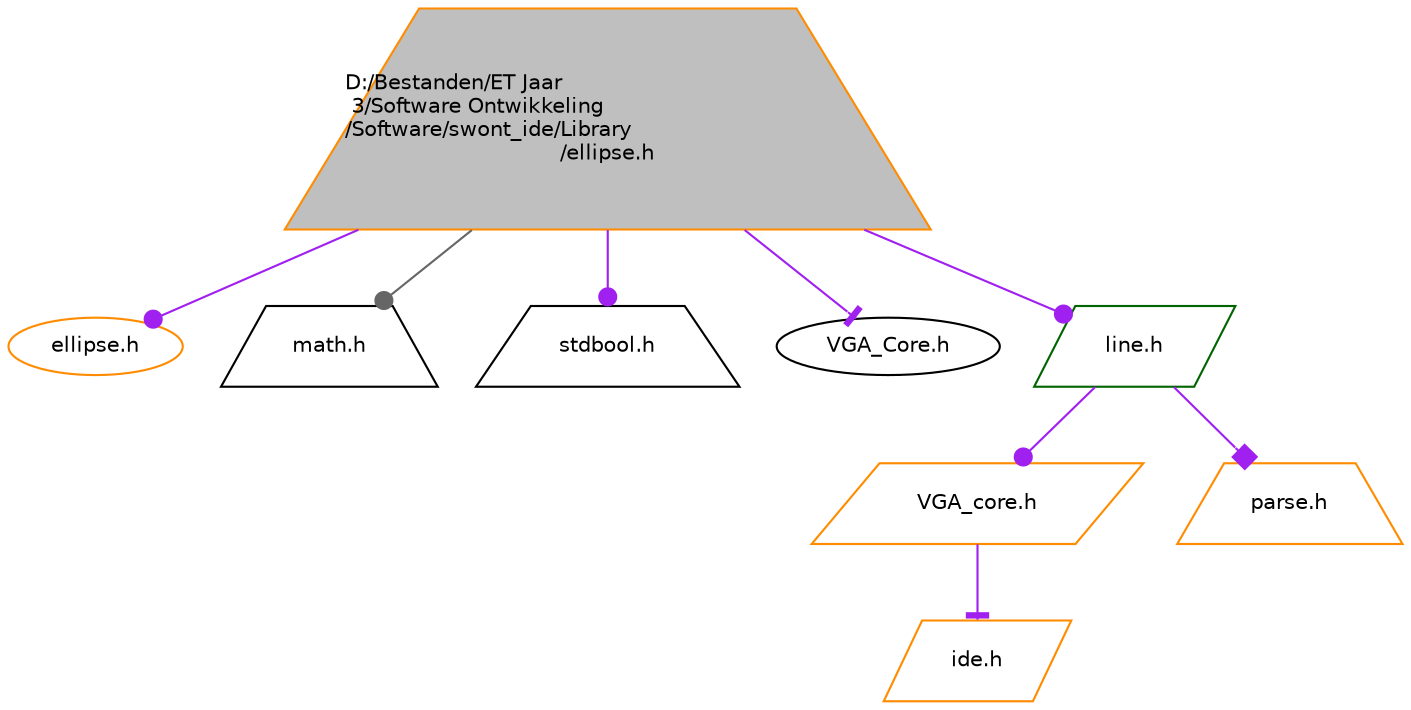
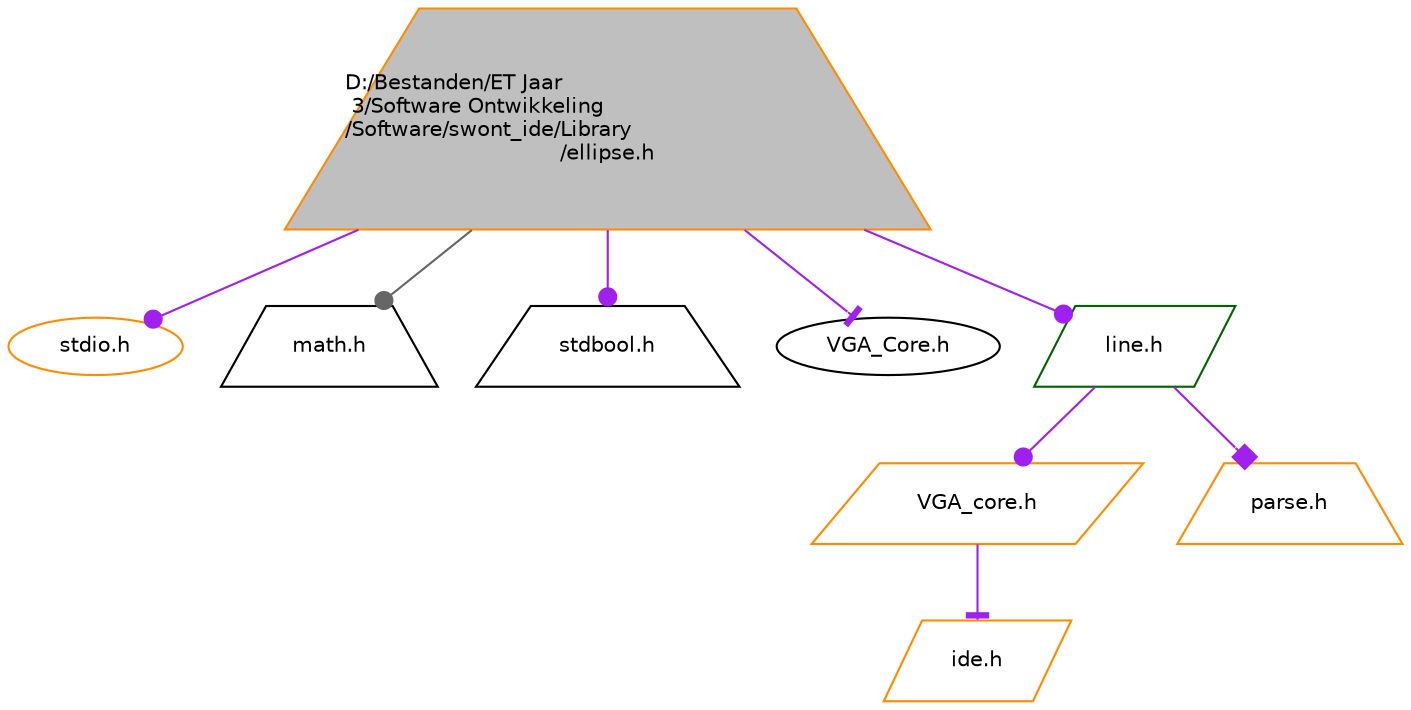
node "ellipse.h": label "ellipse.h" -> "stdio.h"
